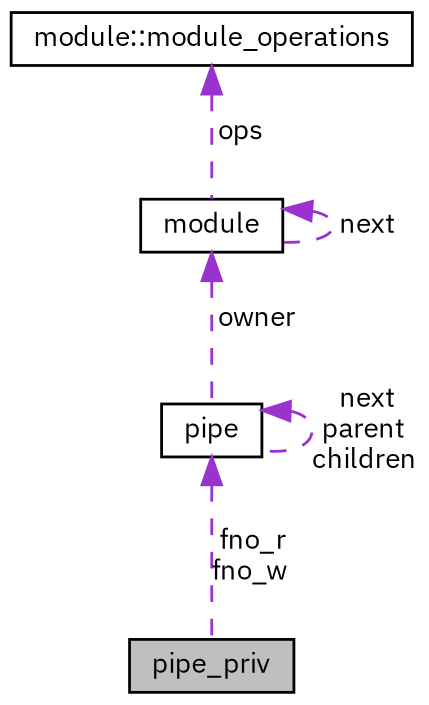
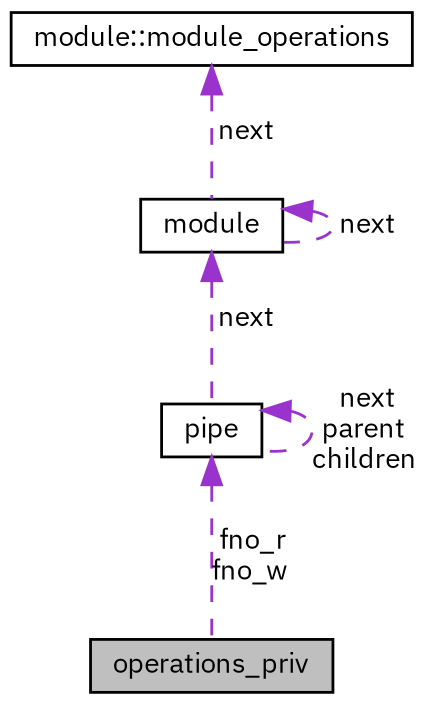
edge "module" -> "module::module_operations": label " ops" -> " next"
edge "pipe" -> "module": label " owner" -> " next"
node "pipe_priv": label "pipe_priv" -> "operations_priv"
